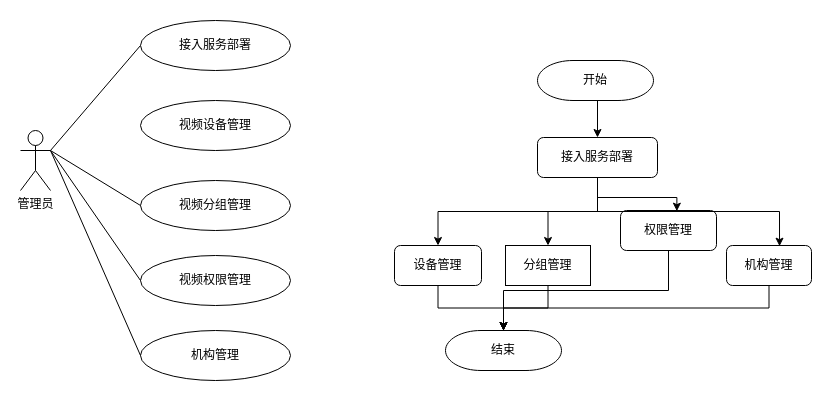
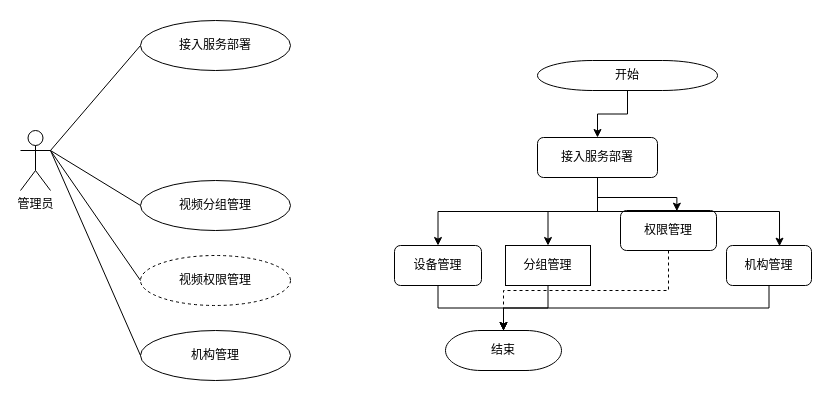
node "开始": size 116x40 -> 180x30
node "视频设备管理": removed
node "视频权限管理": style solid -> dashed
edge "权限管理" -> "结束": style solid -> dashed
edge "设备管理" -> "结束": arrowhead classic -> none
